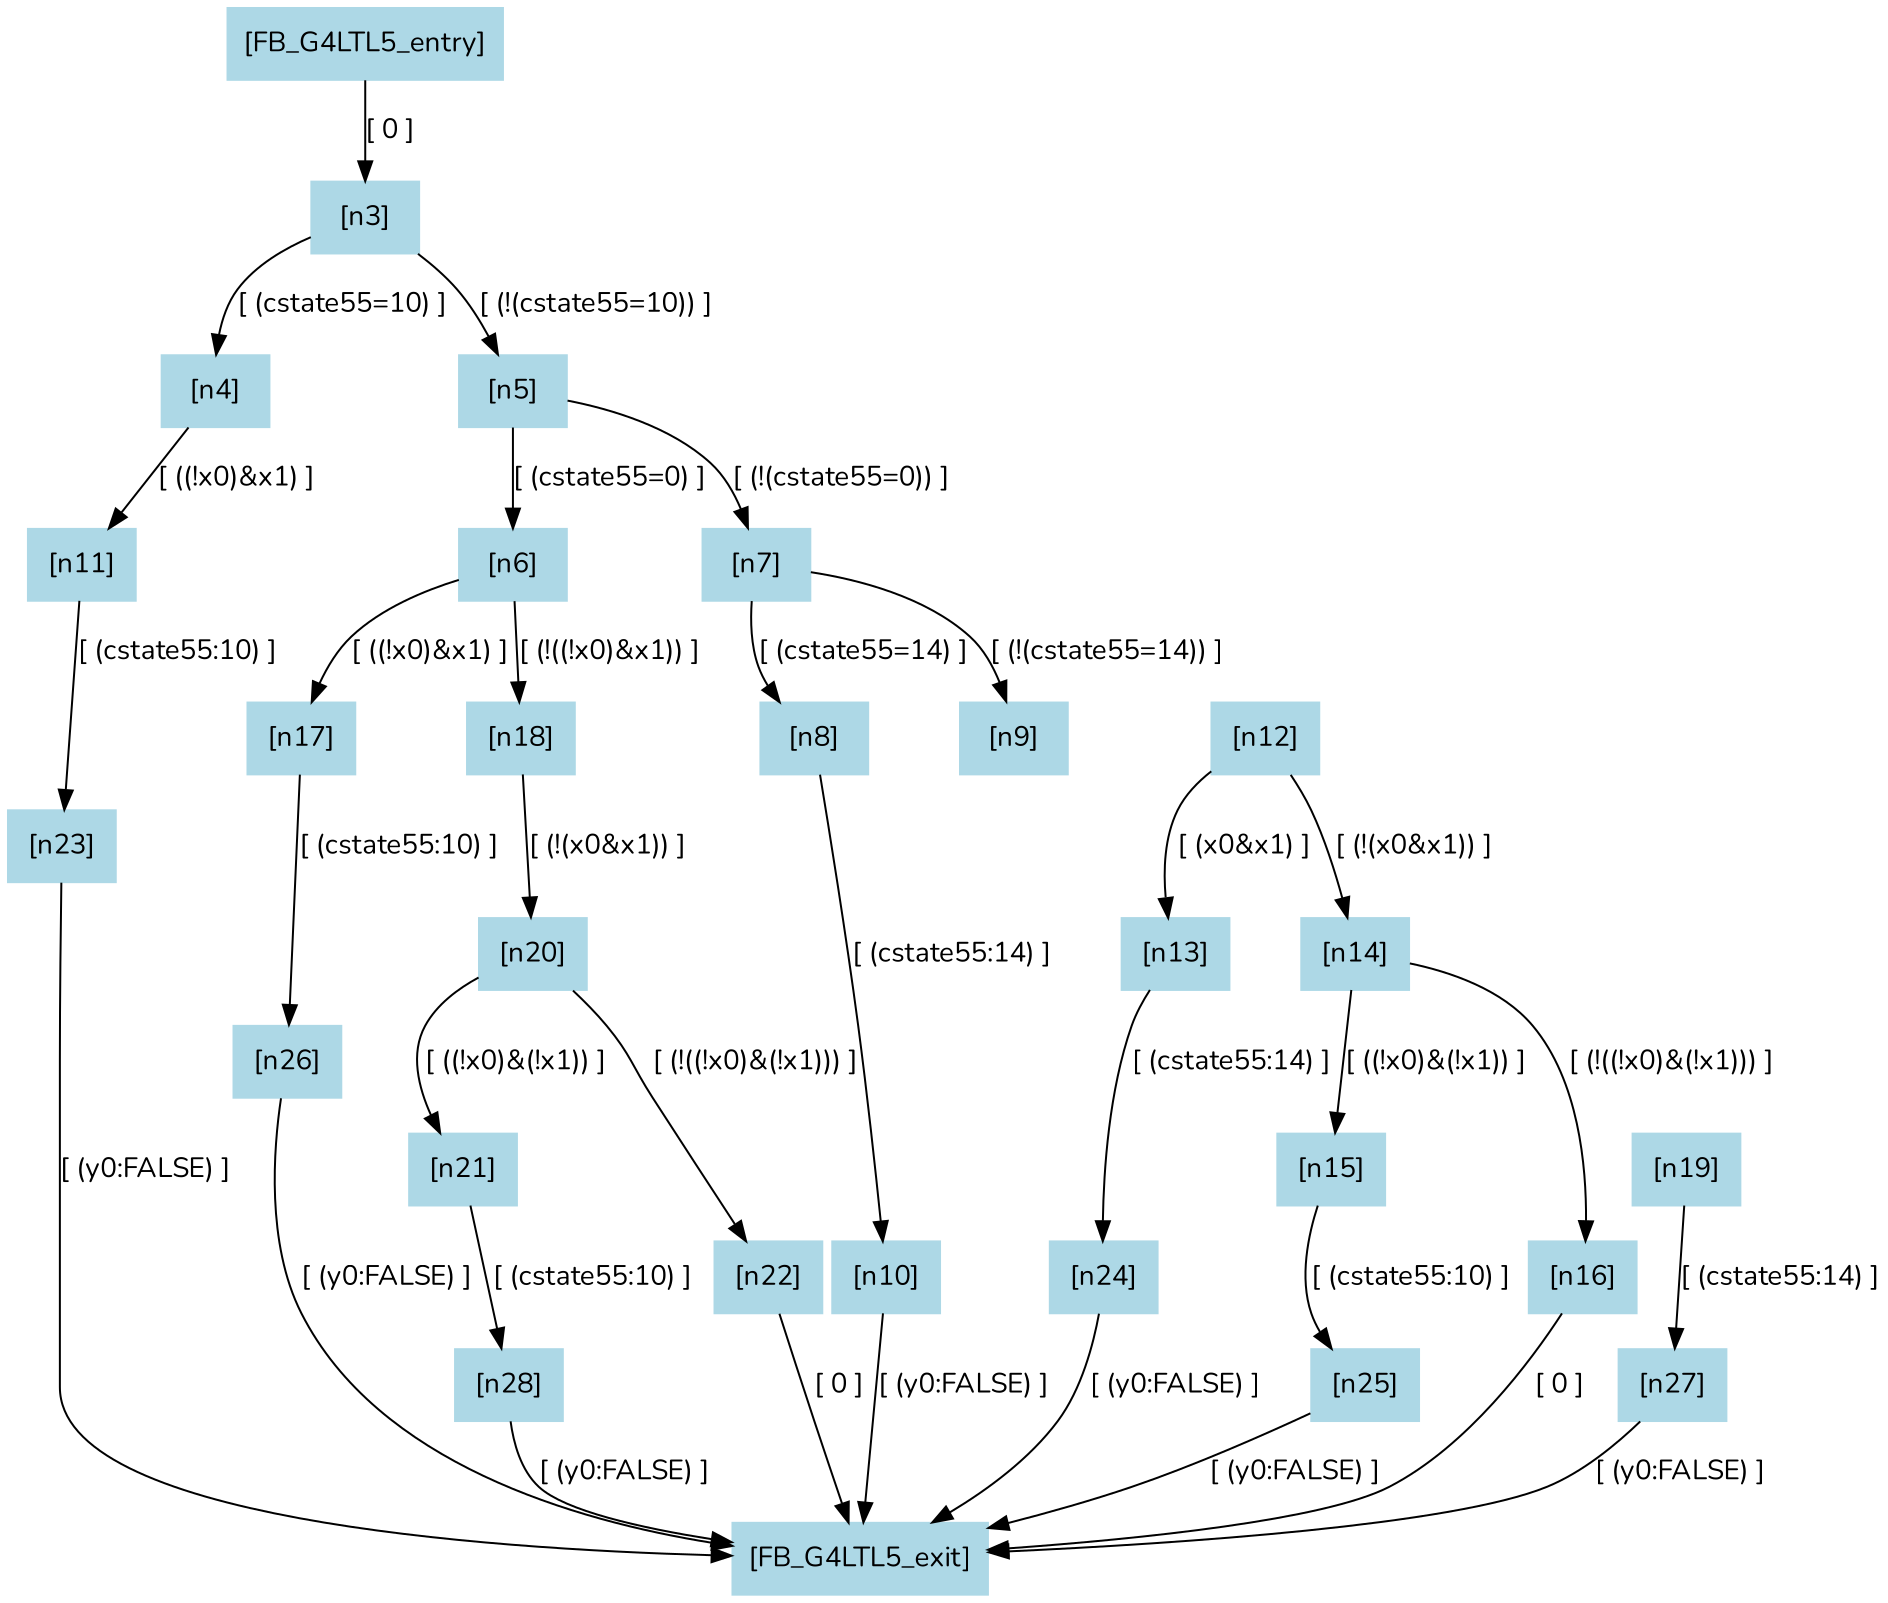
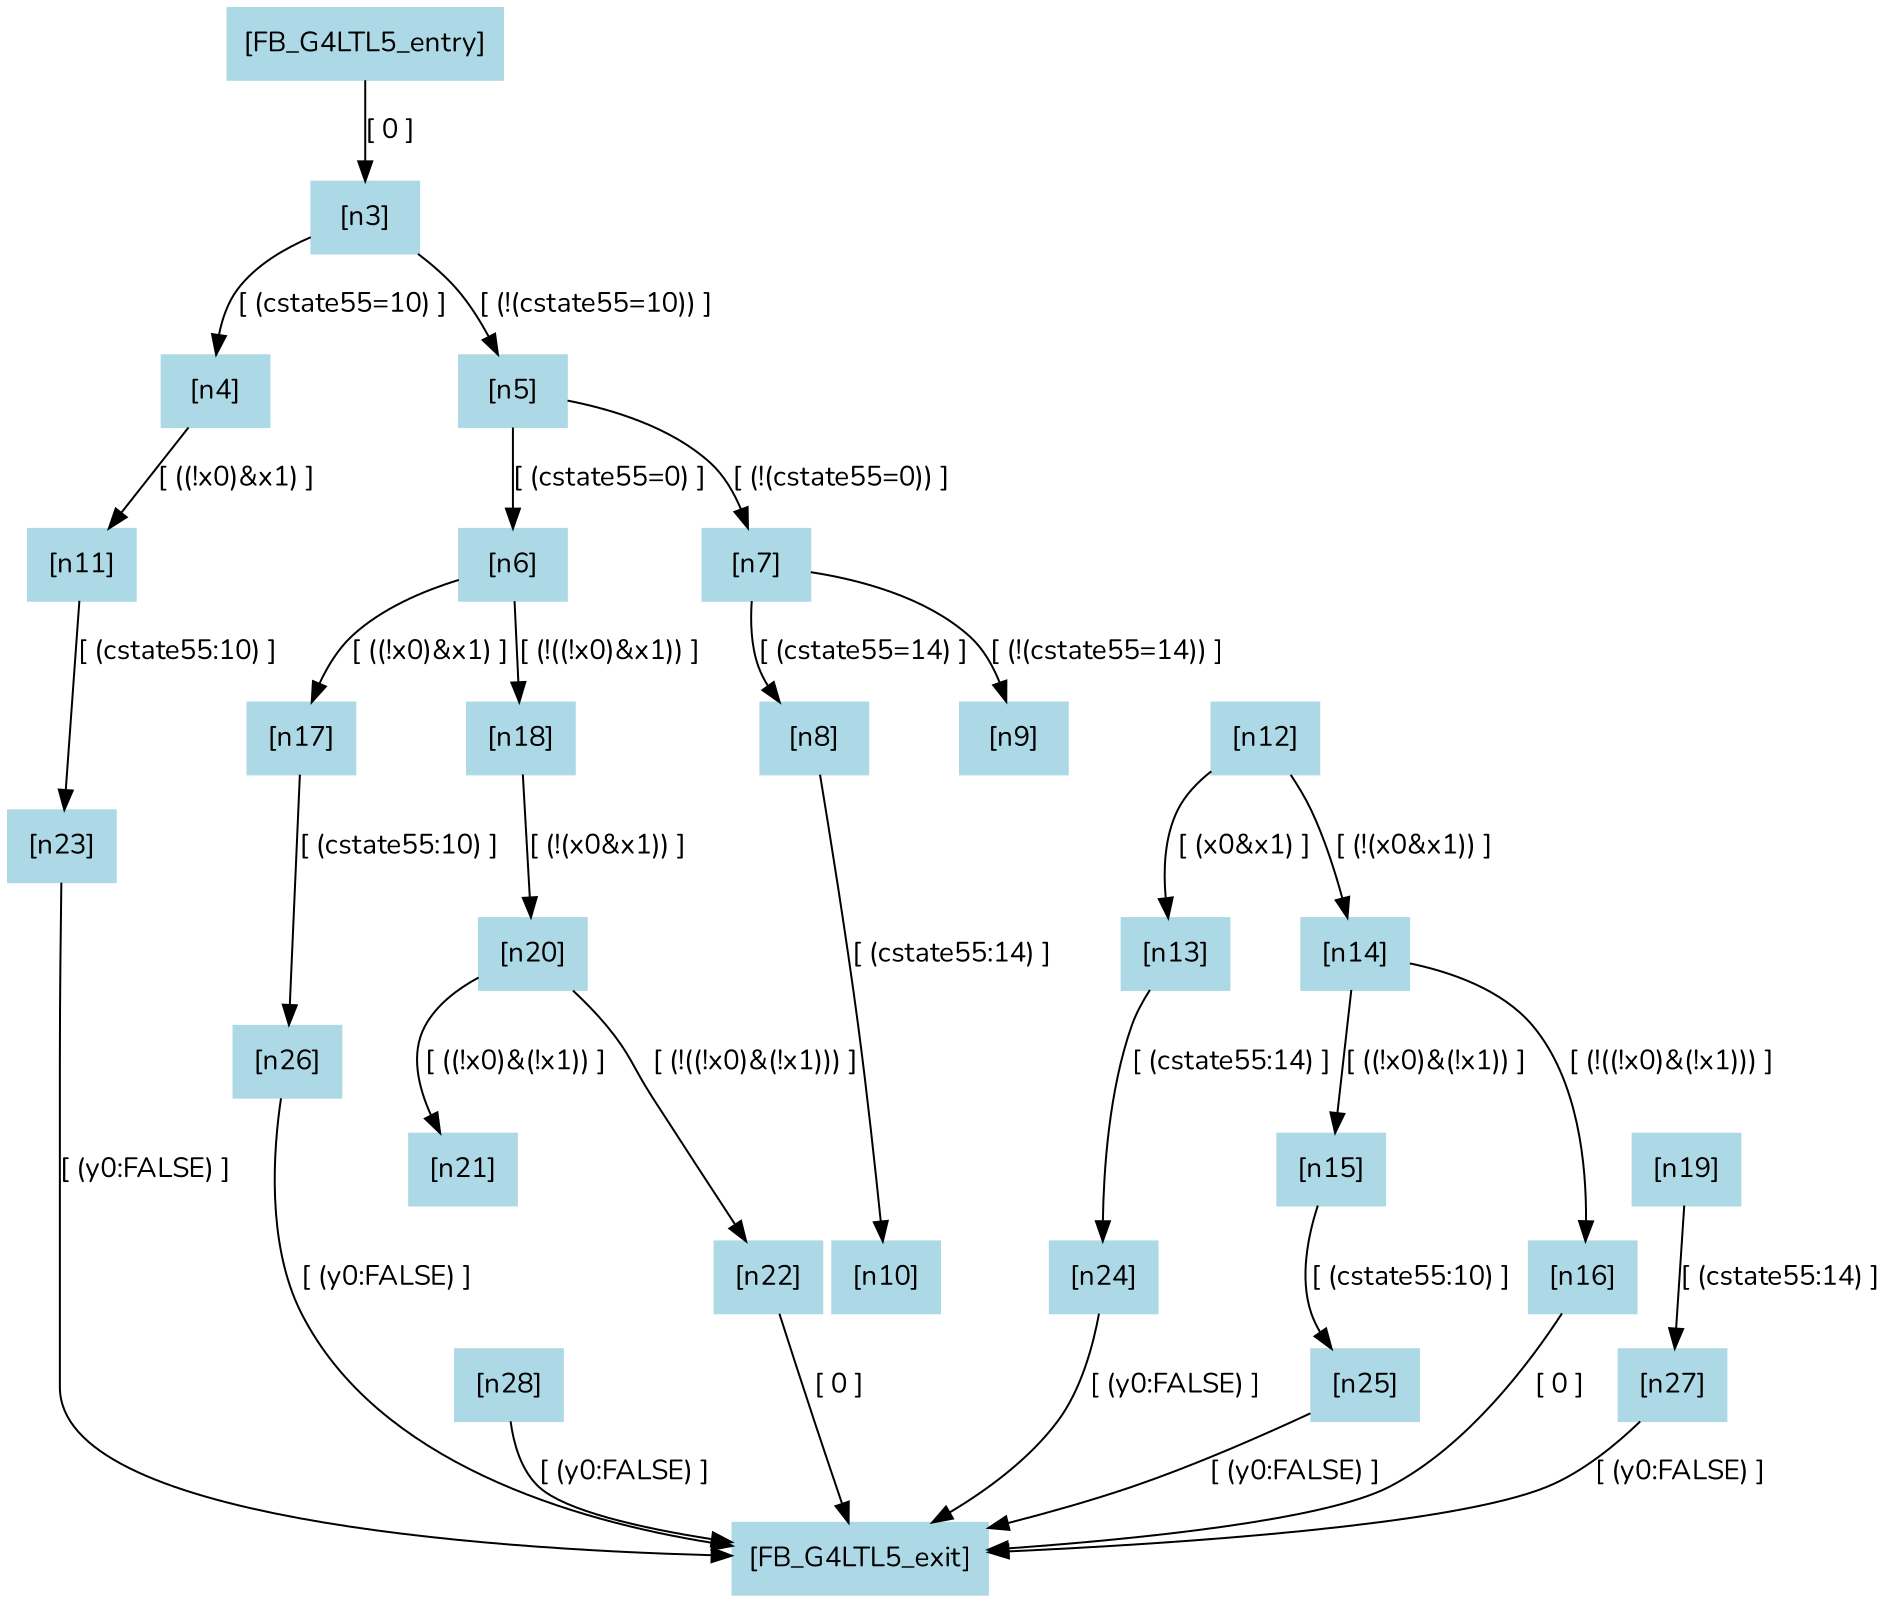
edge "[n21]" -> "[n28]": removed, label "[ (cstate55:10) ]"
edge "[n10]" -> "[FB_G4LTL5_exit]": removed, label "[ (y0:FALSE) ]"
